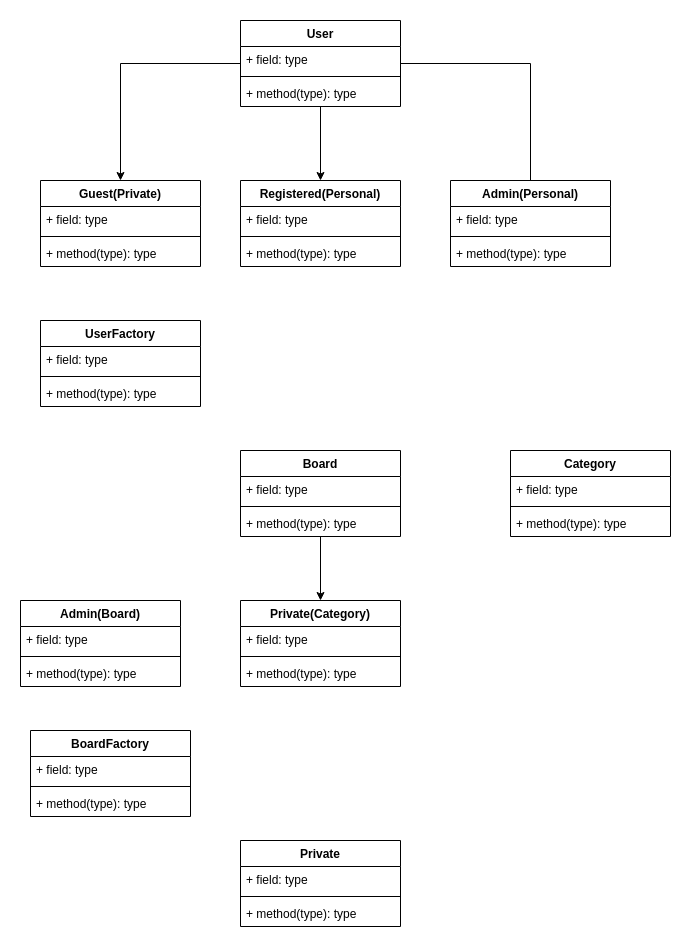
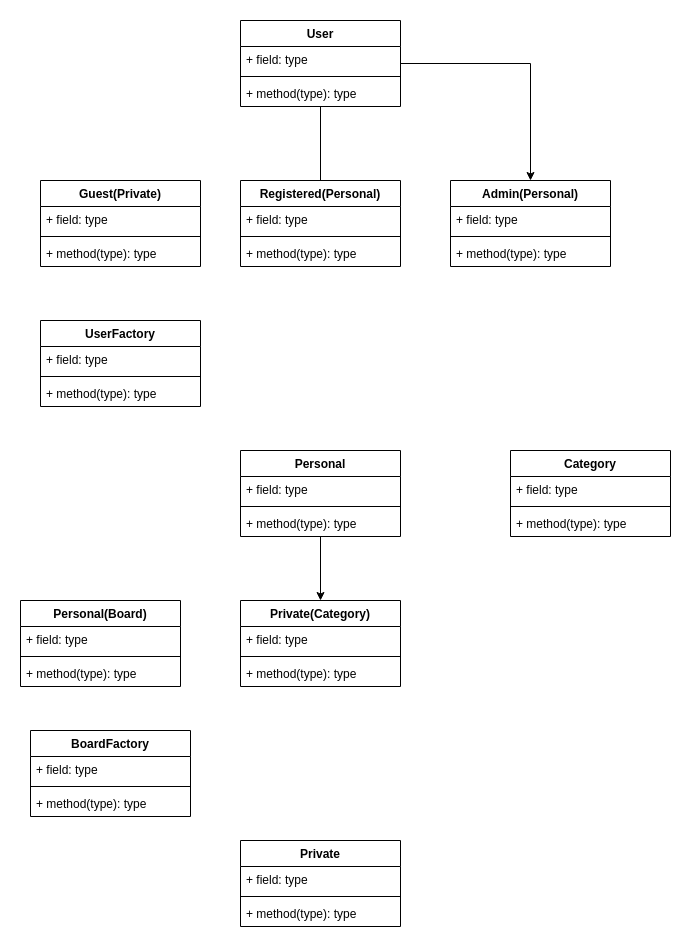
edge "User" -> "Guest(Private)": removed
edge "User" -> "Registered(Personal)": arrowhead classic -> none
edge "User" -- "Admin(Personal)": arrowhead none -> classic
node "Board": label "Board" -> "Personal"
node "Admin(Board)": label "Admin(Board)" -> "Personal(Board)"
